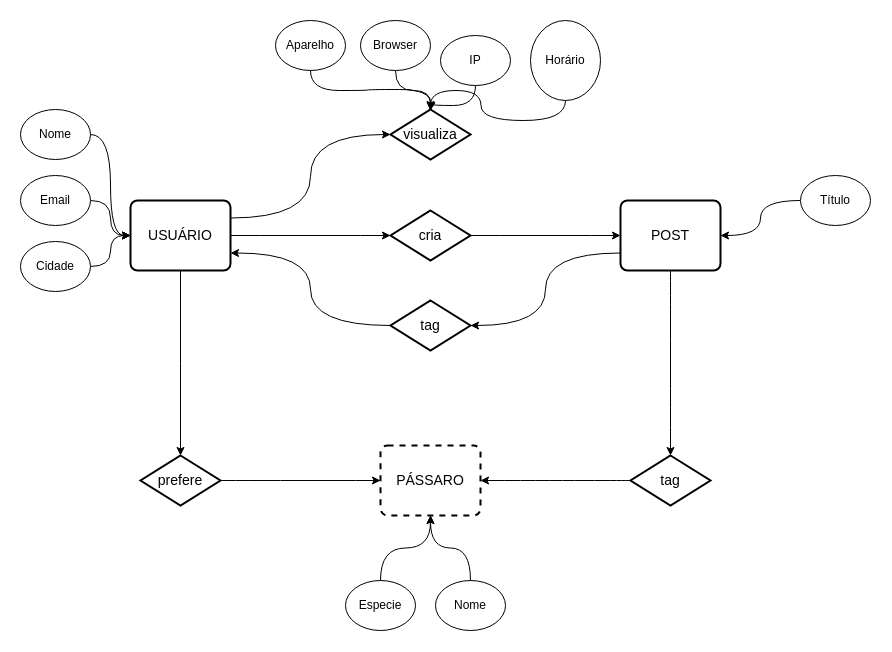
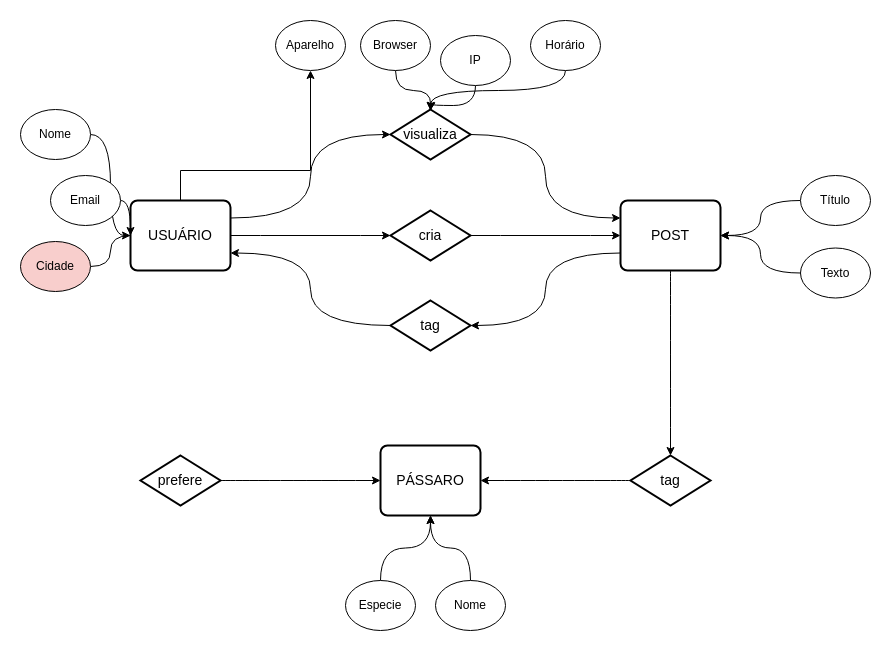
node "Horário": size 70x80 -> 70x50
edge "Aparelho" -> "visualiza": removed
edge "visualiza" -> "POST": added
node "Email": moved (56, 201) -> (86, 201)
edge "Cidade" -> "USUÁRIO": arrowhead classic -> none
edge "Texto" -> "POST": added
node "Cidade": fillcolor #ffffff -> #f8cecc
node "Texto": added
edge "USUÁRIO" -> "prefere": now "USUÁRIO" -> "Aparelho"
node "PÁSSARO": style dashed -> solid
